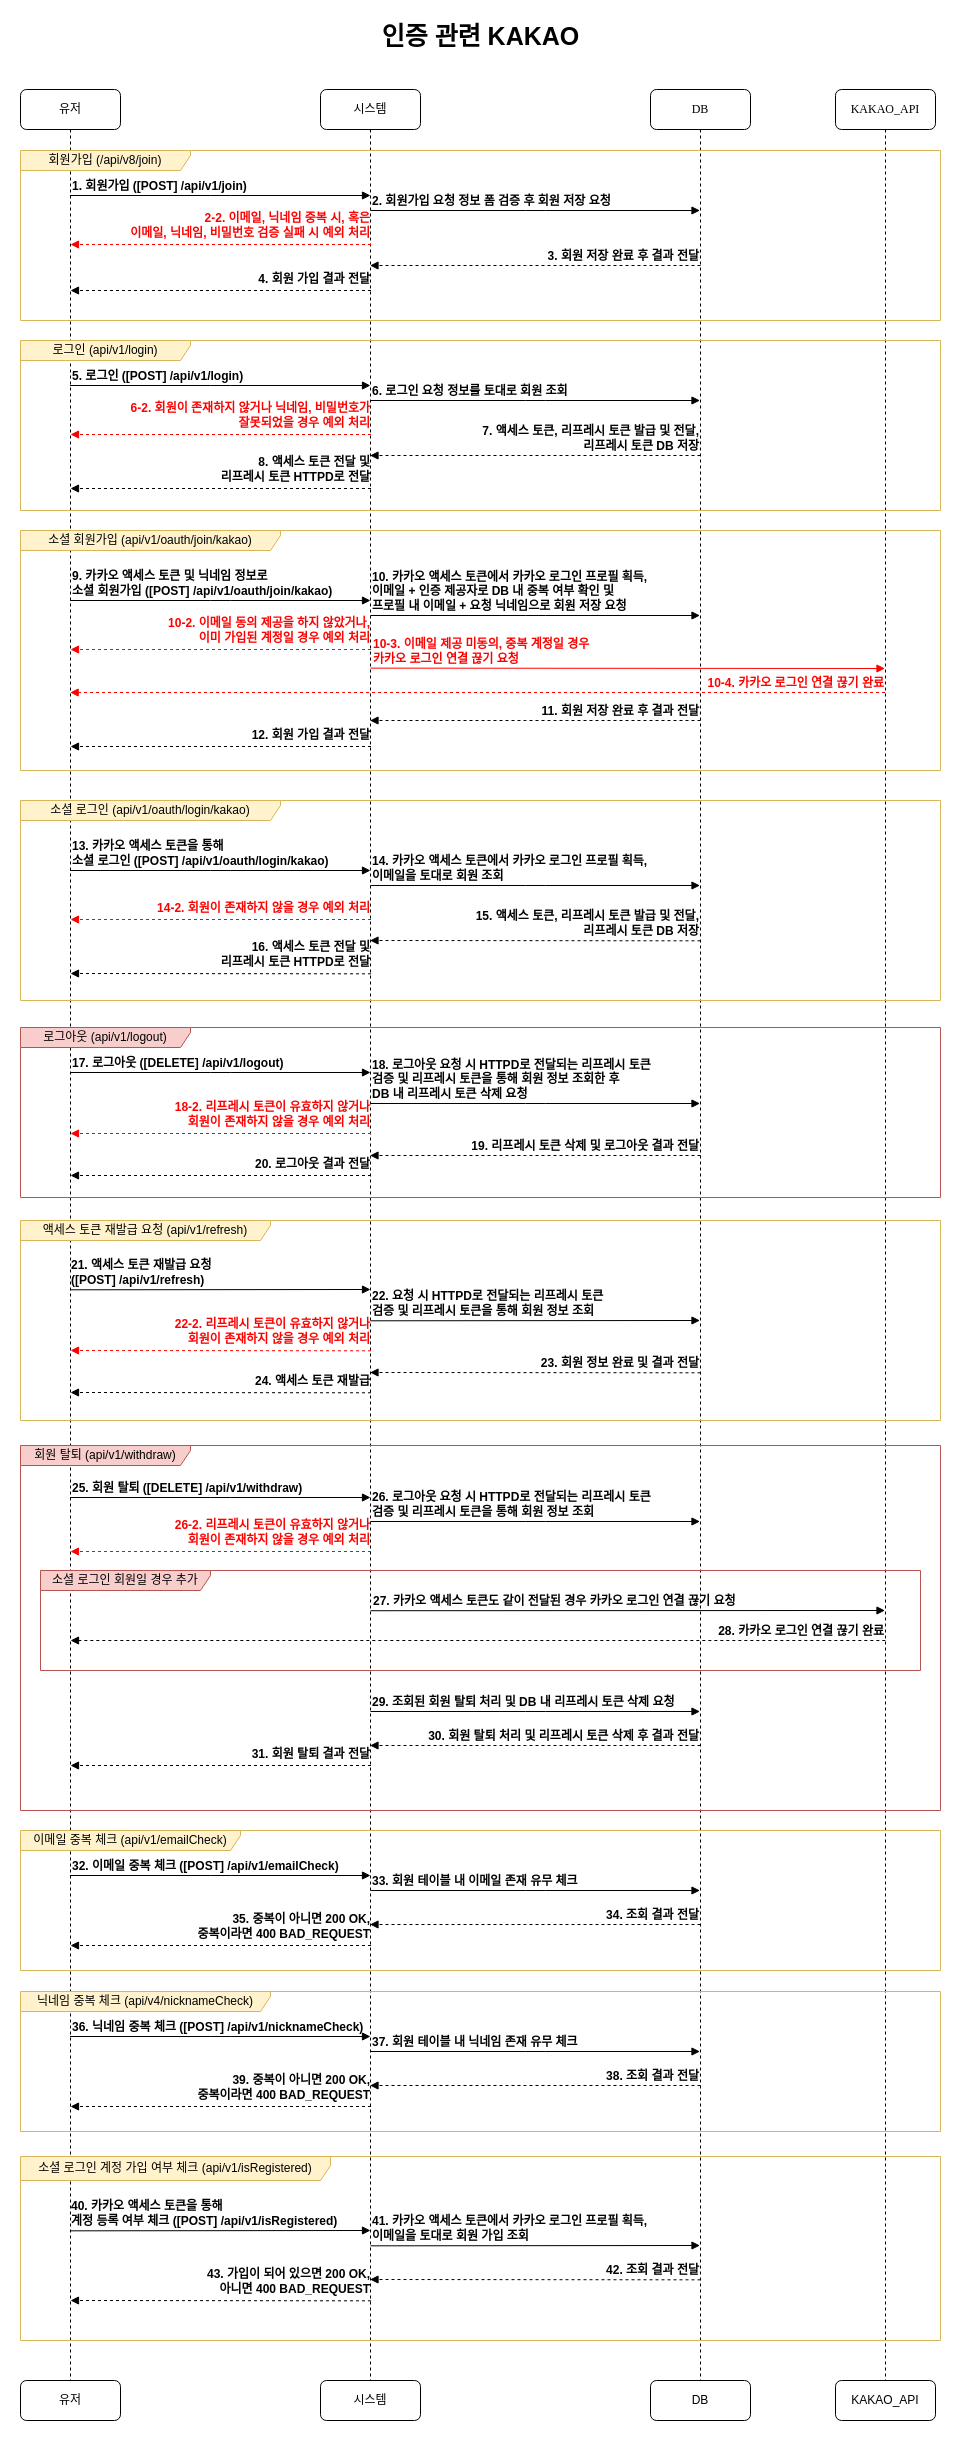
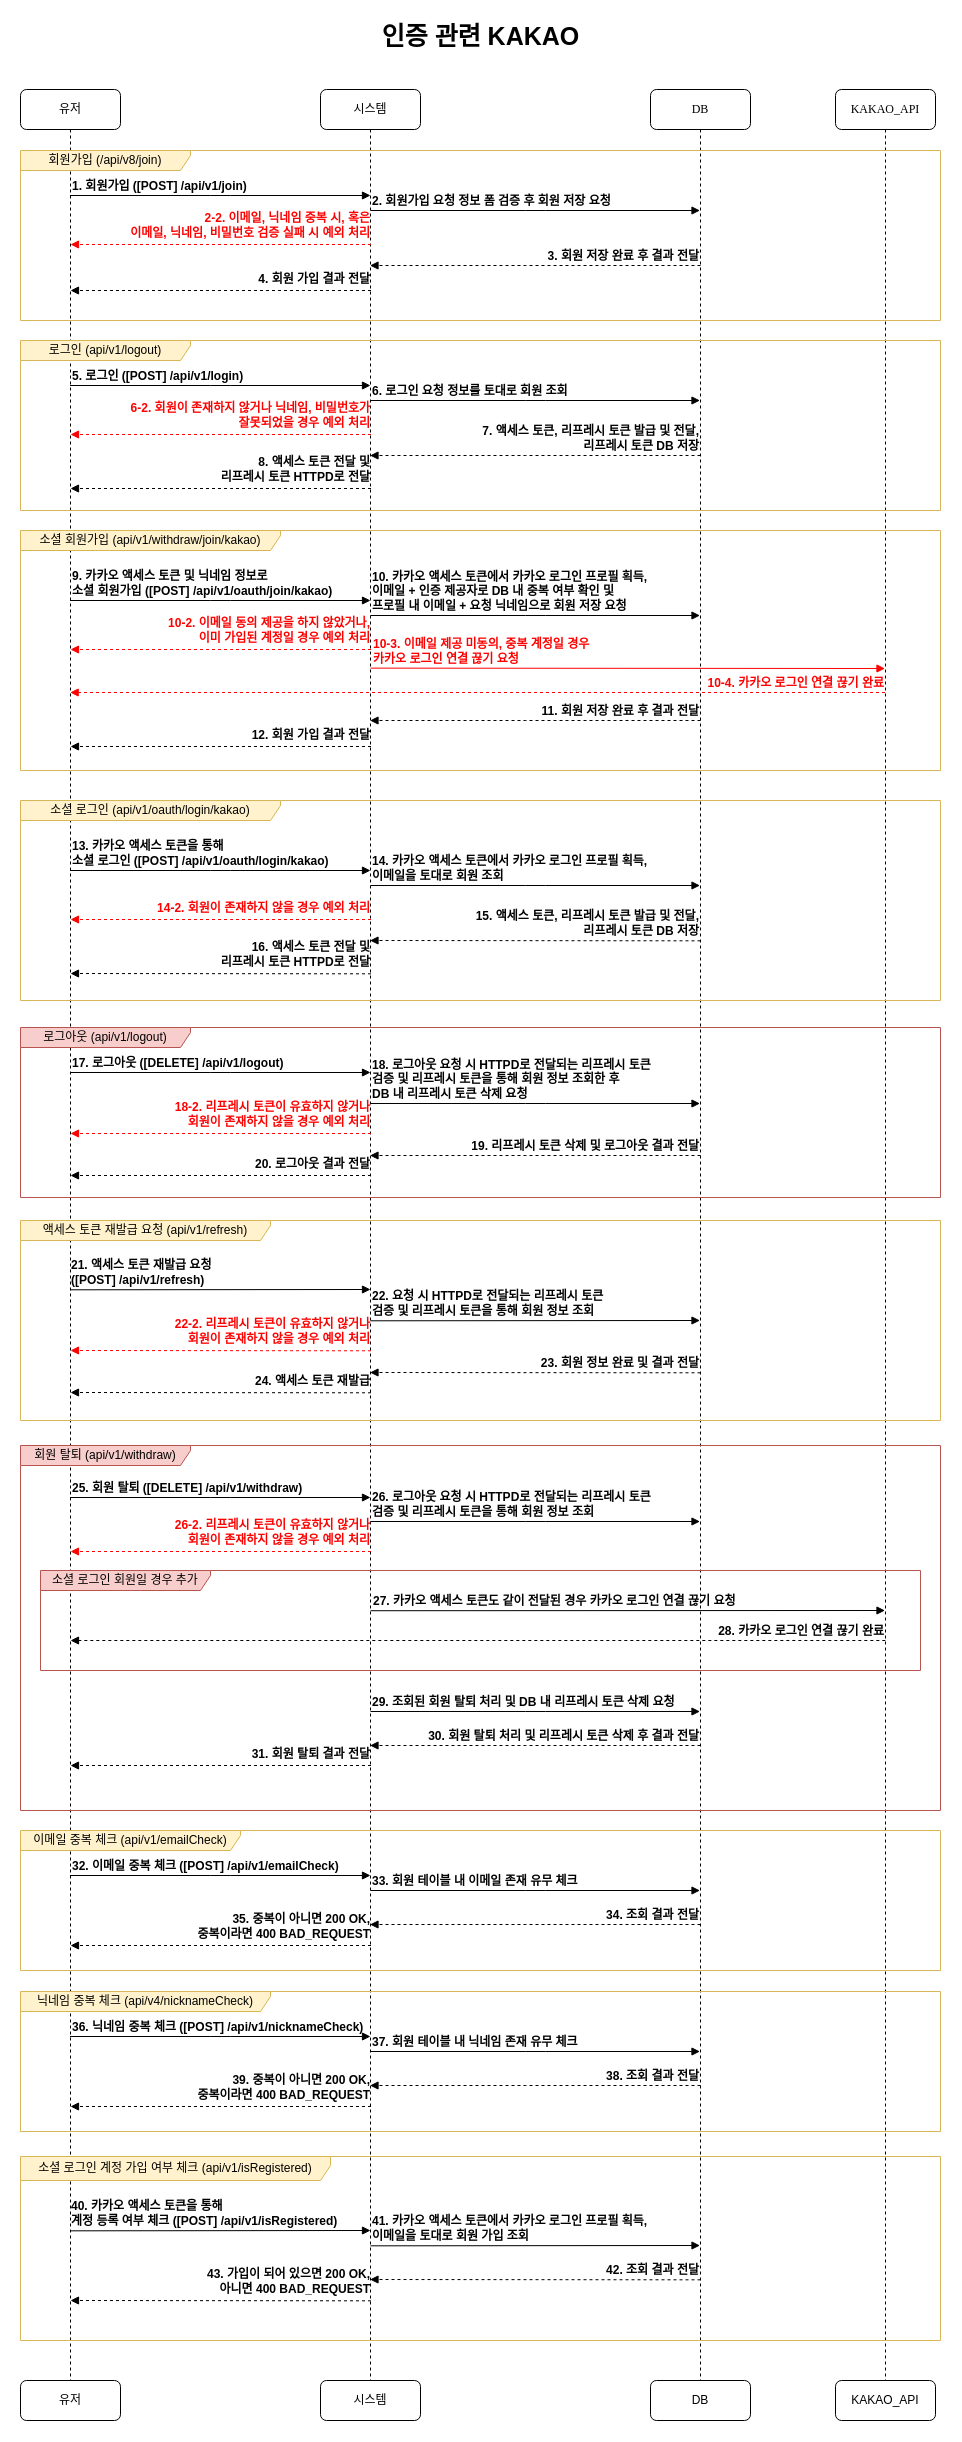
node "로그인 (api/v1/login)": label "로그인 (api/v1/login)" -> "로그인 (api/v1/logout)"
node "소셜 회원가입 (api/v1/oauth/join/kakao)": label "소셜 회원가입 (api/v1/oauth/join/kakao)" -> "소셜 회원가입 (api/v1/withdraw/join/kakao)"
